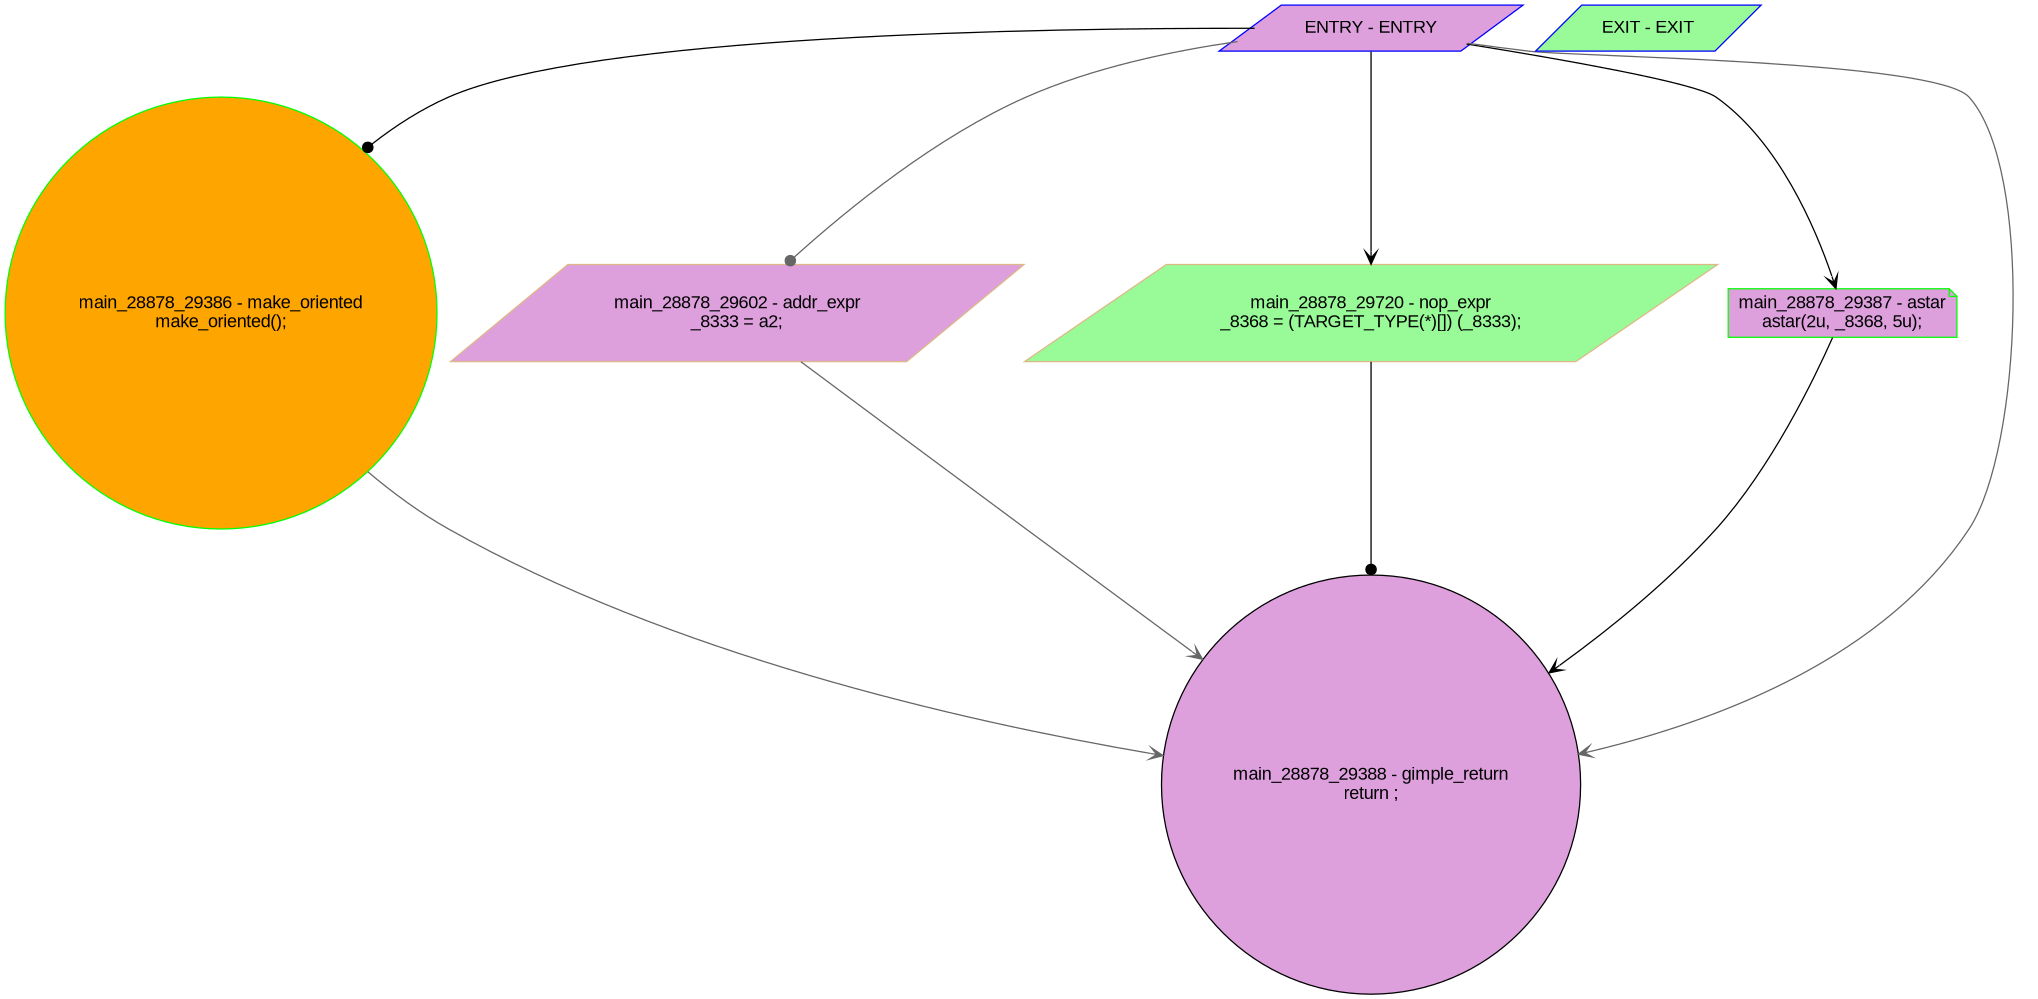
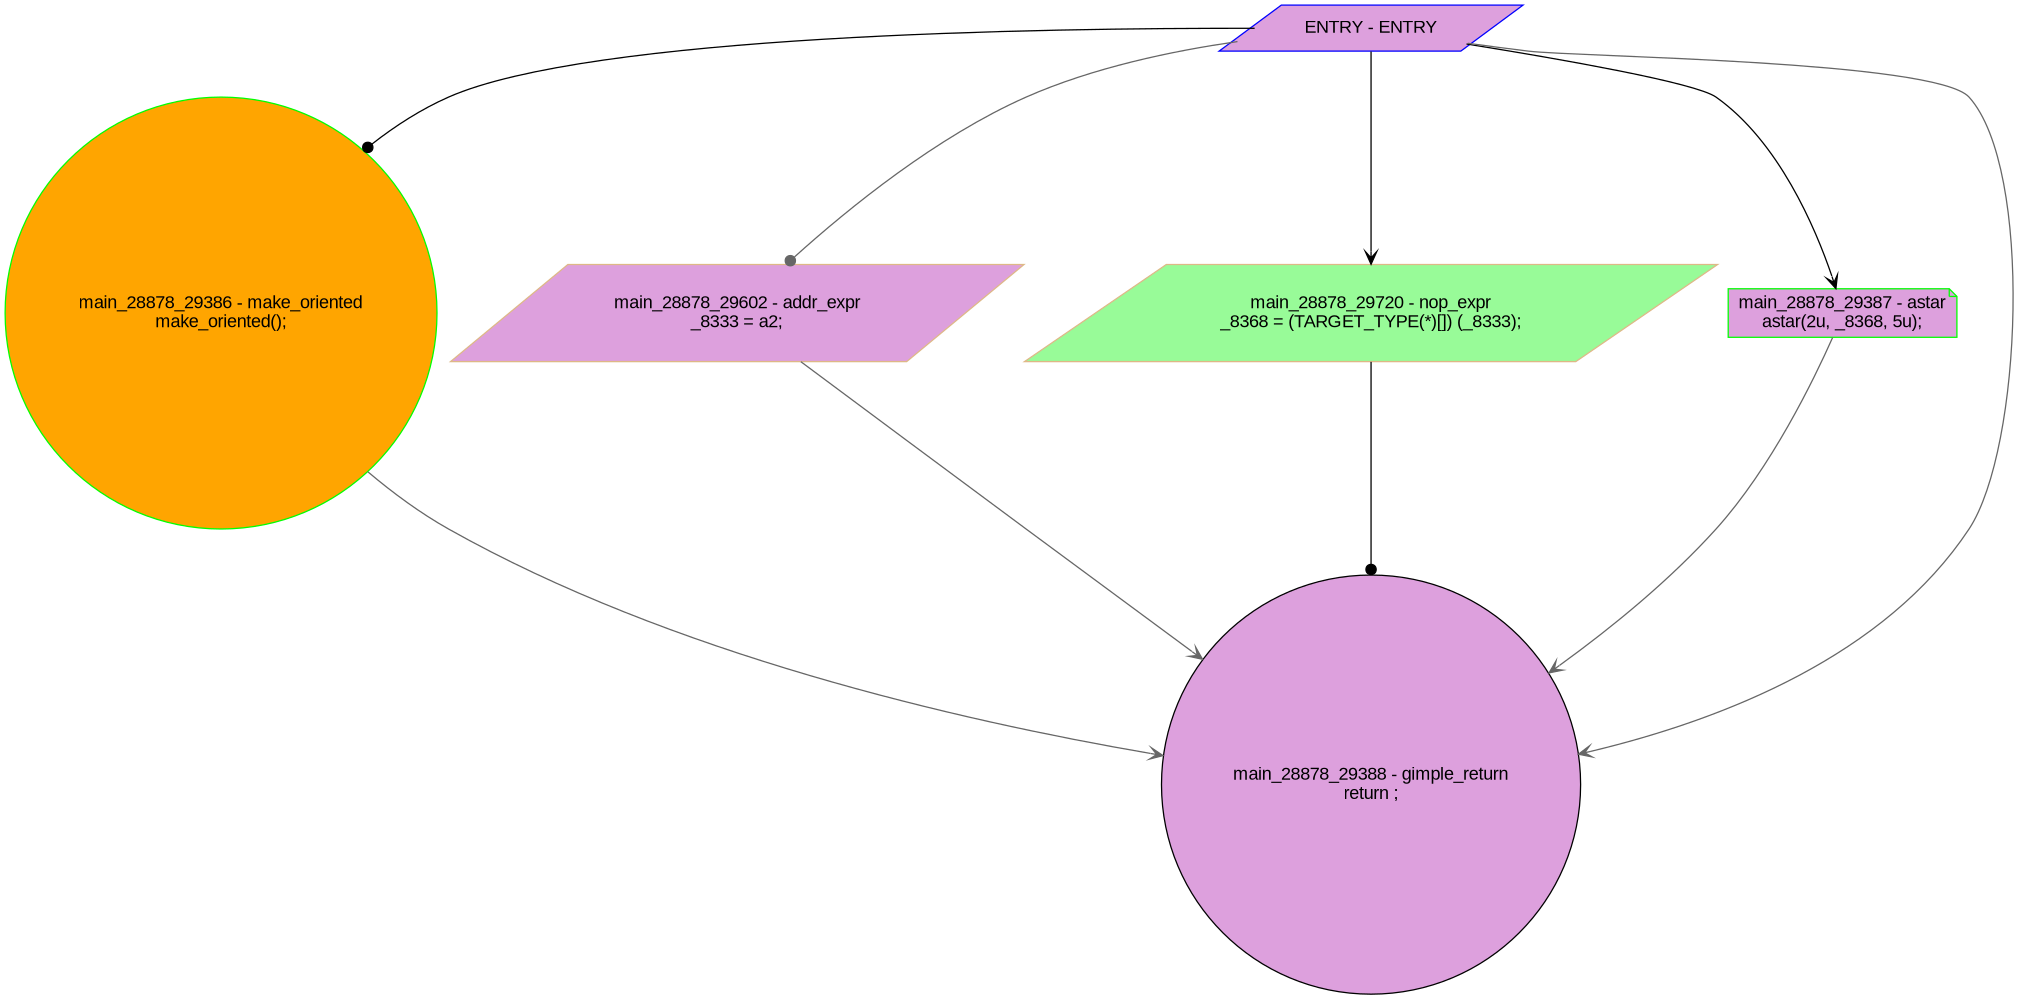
node "EXIT - EXIT": removed
edge "main_28878_29387 - astar astar(2u, _8368, 5u);" -> "main_28878_29388 - gimple_return return ;": color black -> gray40
